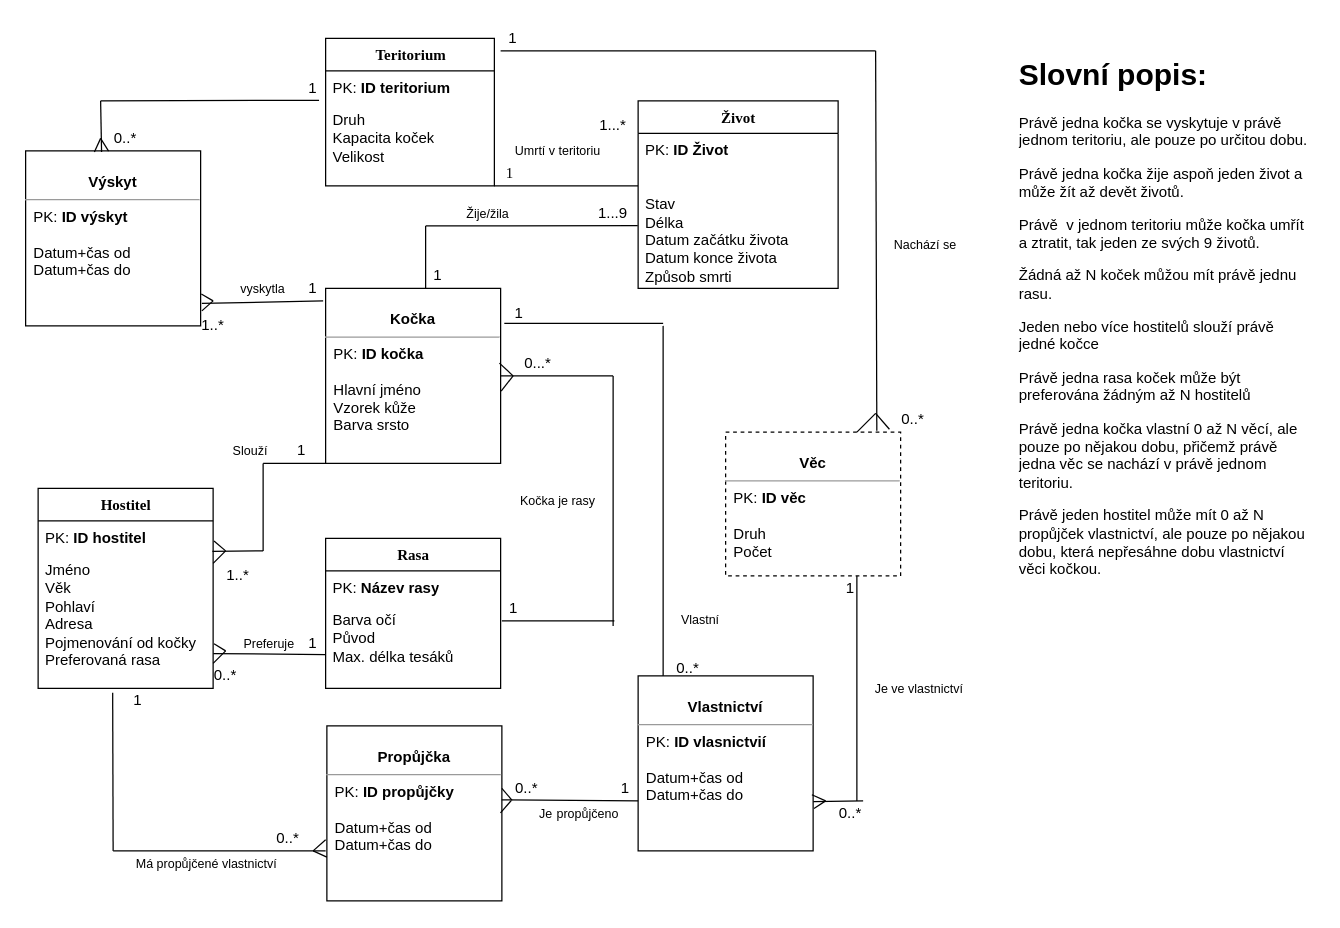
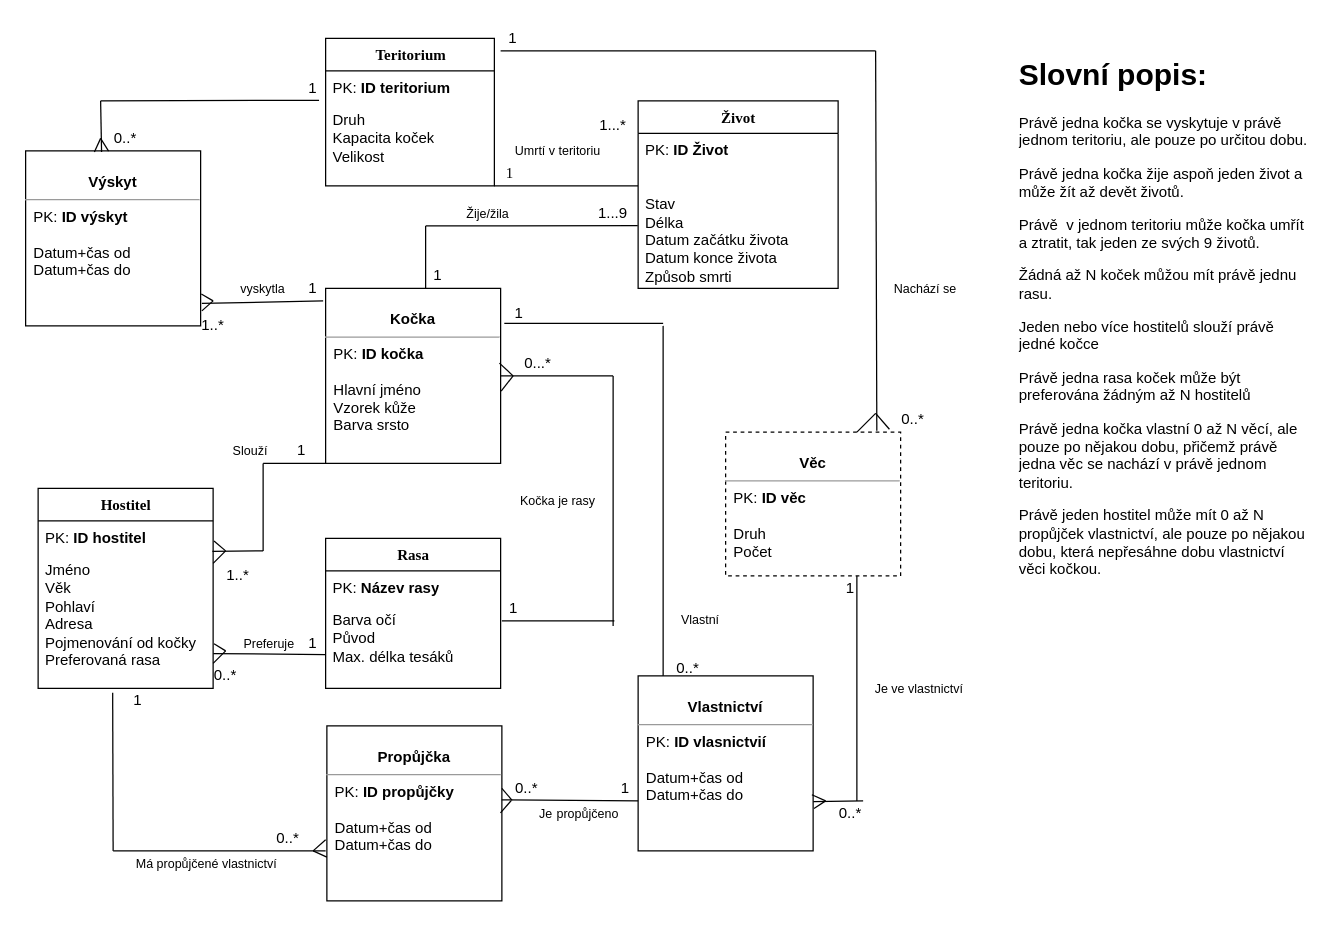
node "Nachází se": moved (926, 244) -> (926, 288)
